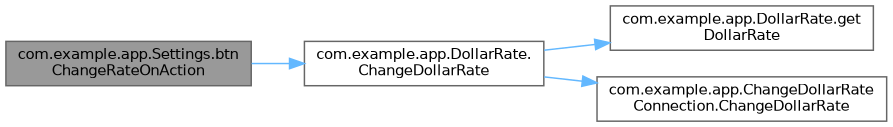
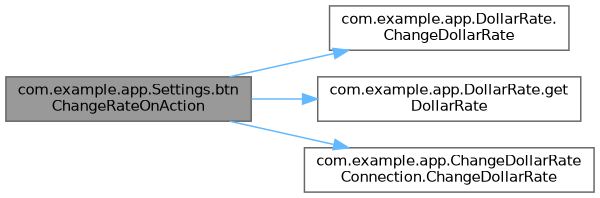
edge "com.example.app.DollarRate. ChangeDollarRate" -> "com.example.app.DollarRate.get DollarRate": now "com.example.app.Settings.btn ChangeRateOnAction" -> "com.example.app.DollarRate.get DollarRate"
edge "com.example.app.DollarRate. ChangeDollarRate" -> "com.example.app.ChangeDollarRate Connection.ChangeDollarRate": now "com.example.app.Settings.btn ChangeRateOnAction" -> "com.example.app.ChangeDollarRate Connection.ChangeDollarRate"
